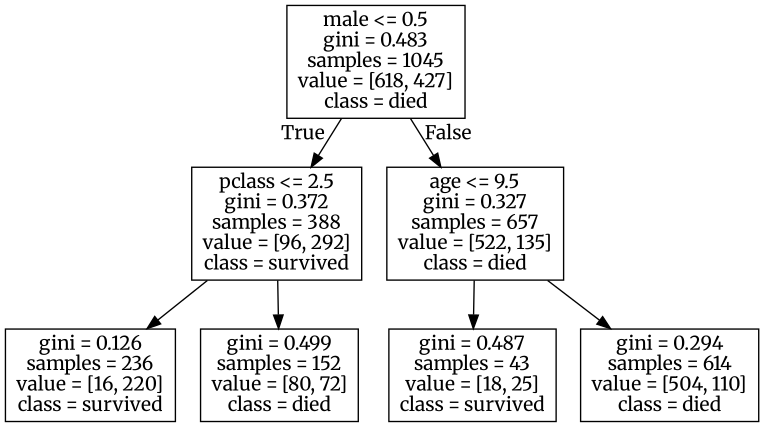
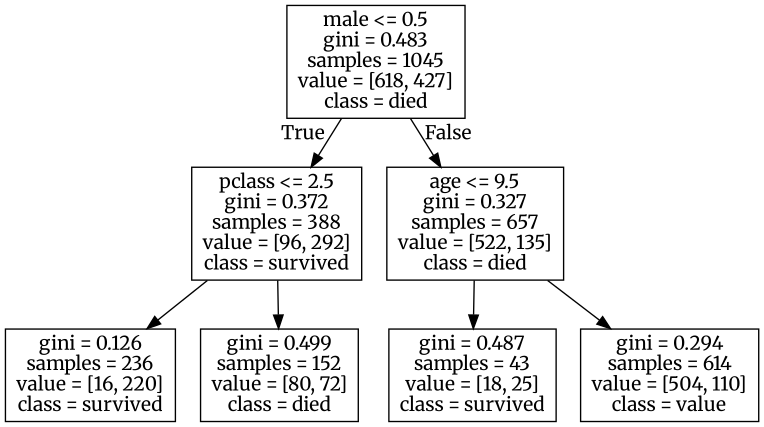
node "gini = 0.294 samples = 614 value = [504, 110] class = died": label "gini = 0.294 samples = 614 value = [504, 110] class = died" -> "gini = 0.294 samples = 614 value = [504, 110] class = value"
